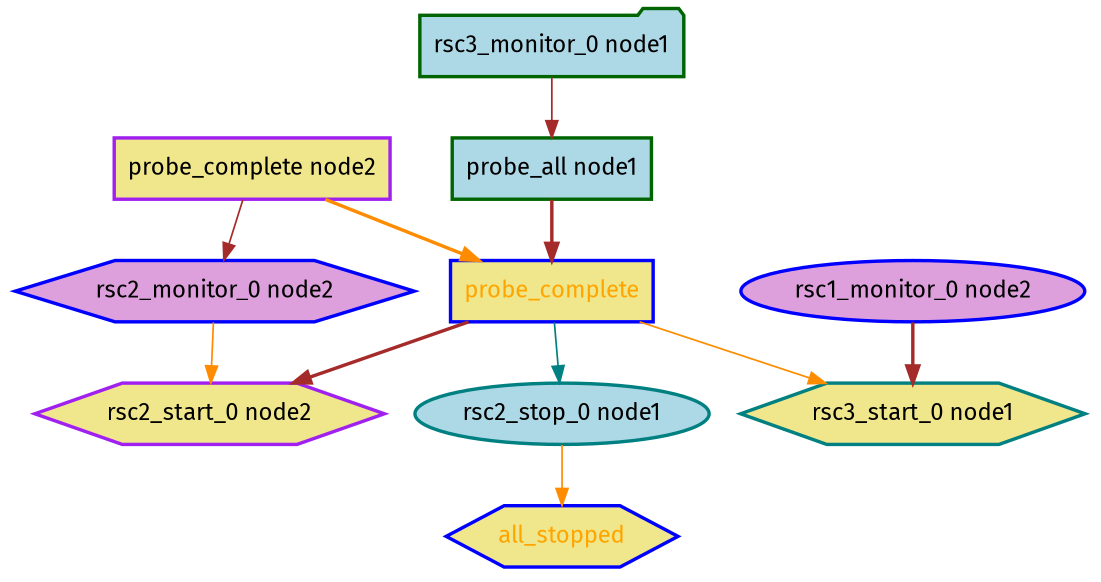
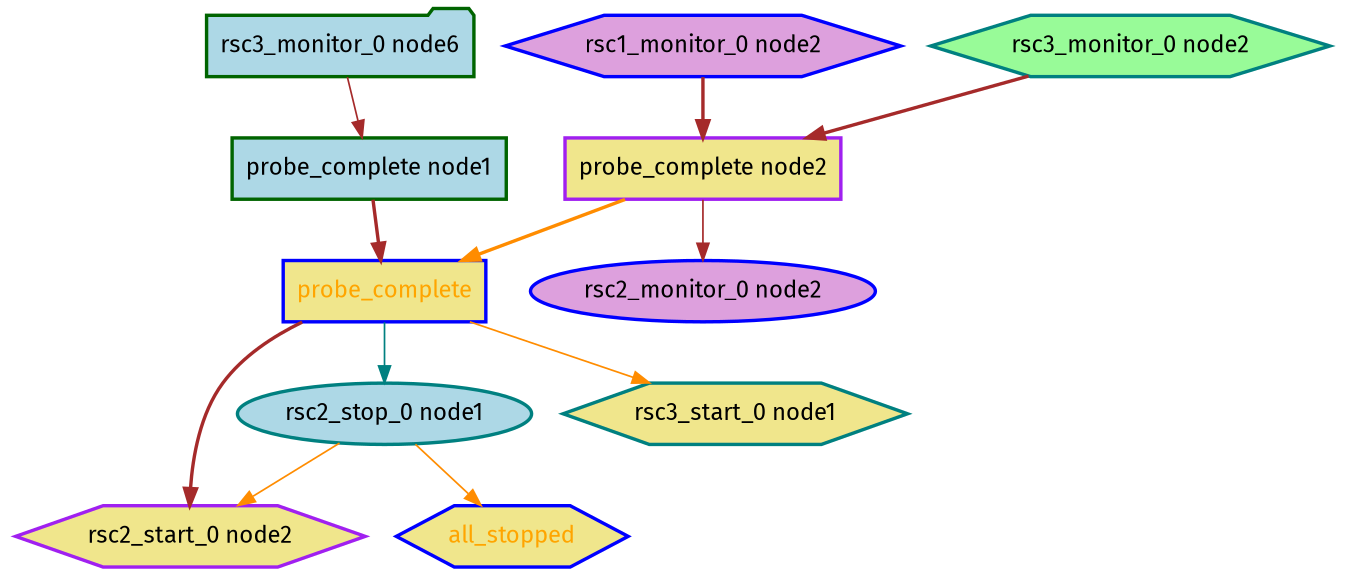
node "rsc3_monitor_0 node1": label "rsc3_monitor_0 node1" -> "rsc3_monitor_0 node6"
node "rsc3_monitor_0 node2": added
node "probe_all node1": label "probe_all node1" -> "probe_complete node1"
node "rsc2_monitor_0 node2": shape hexagon -> ellipse
node "rsc1_monitor_0 node2": shape ellipse -> hexagon
edge "rsc2_monitor_0 node2" -> "rsc2_start_0 node2": now "rsc2_stop_0 node1" -> "rsc2_start_0 node2"
edge "rsc1_monitor_0 node2" -> "rsc3_start_0 node1": now "rsc1_monitor_0 node2" -> "probe_complete node2"
